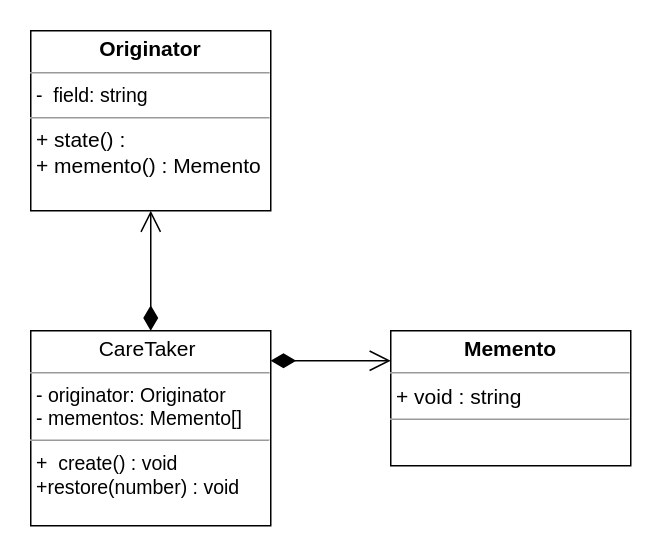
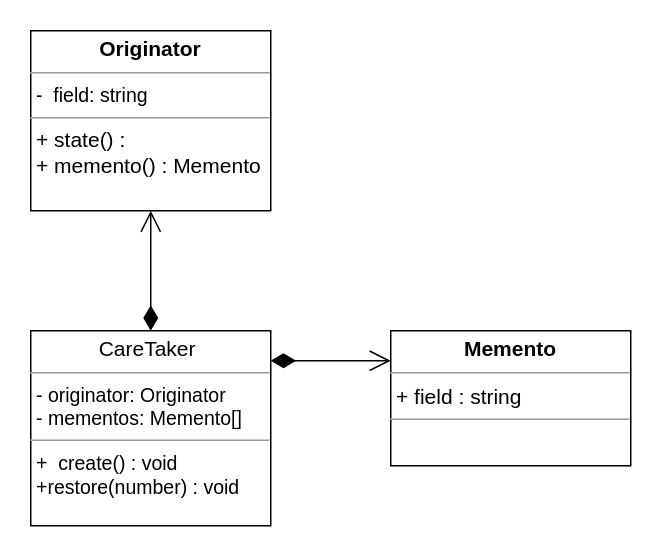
node "Memento + void : string": label "Memento + void : string" -> "Memento + field : string"
